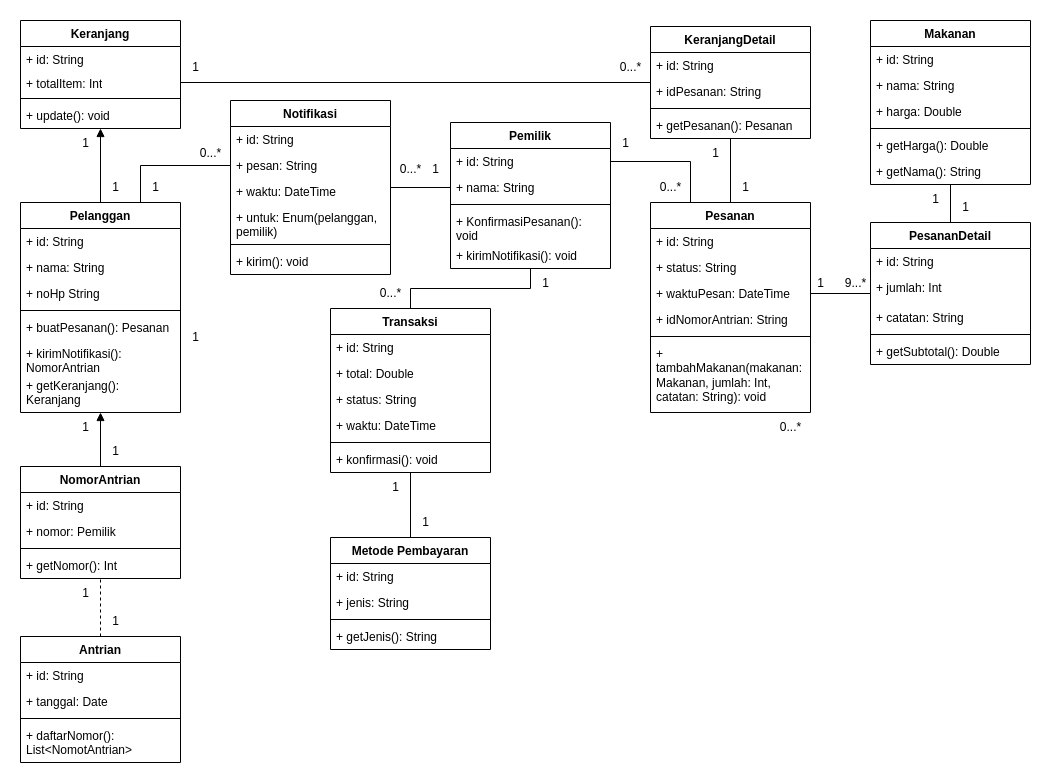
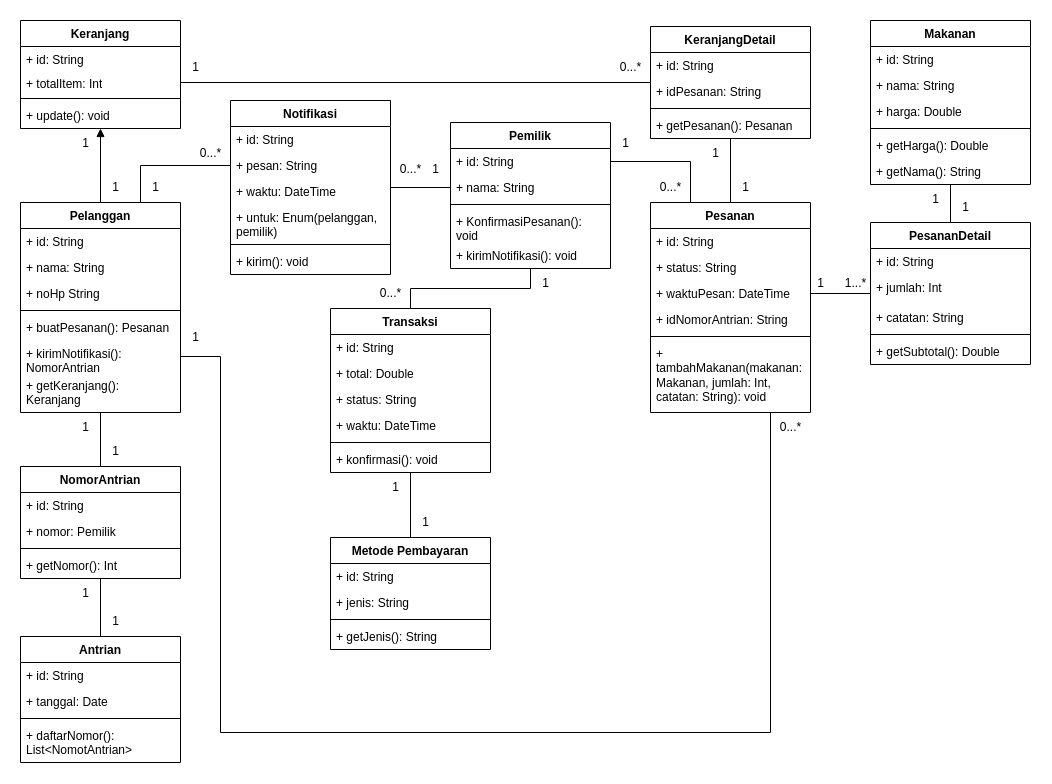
node "9...*": label "9...*" -> "1...*"
edge "NomorAntrian" -> "Pelanggan": arrowhead block -> none
edge "NomorAntrian" -- "Antrian": style dashed -> solid
edge "Pesanan" -- "+ kirimNotifikasi(): NomorAntrian": added
